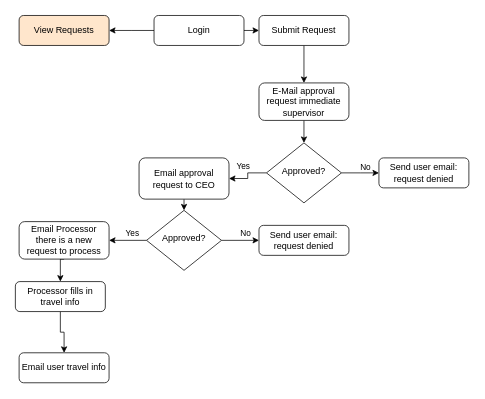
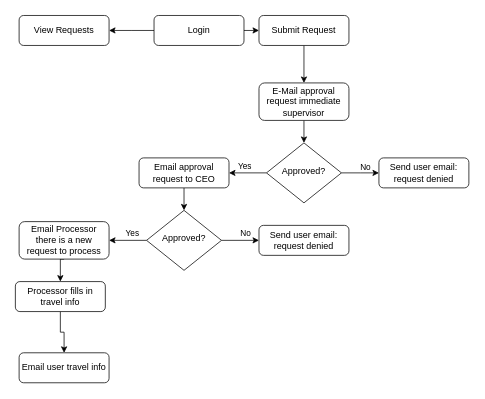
node "View Requests": fillcolor #ffe6cc -> #ffffff
node "Email approval request to CEO": size 90x41 -> 90x30
